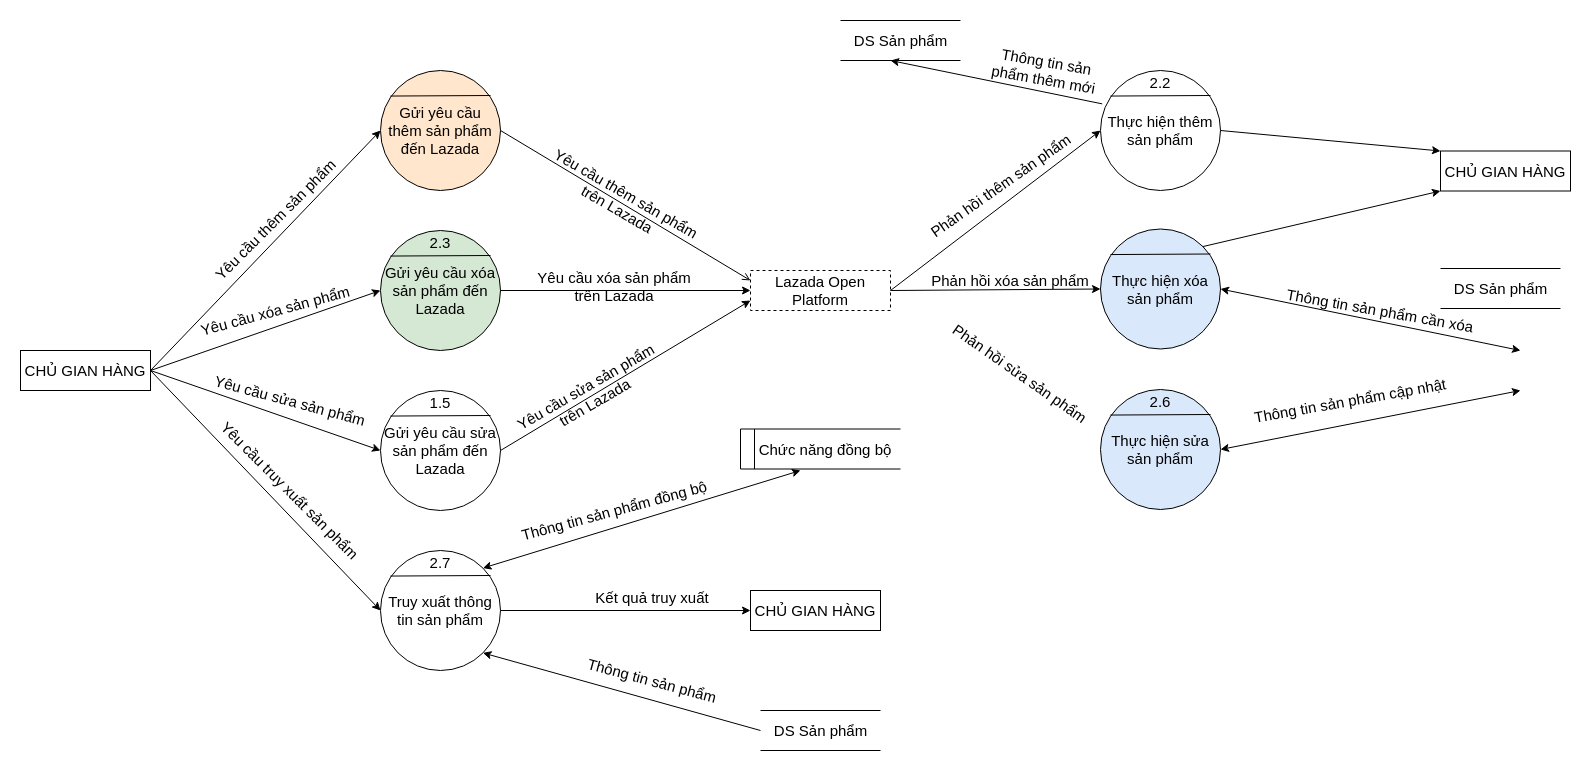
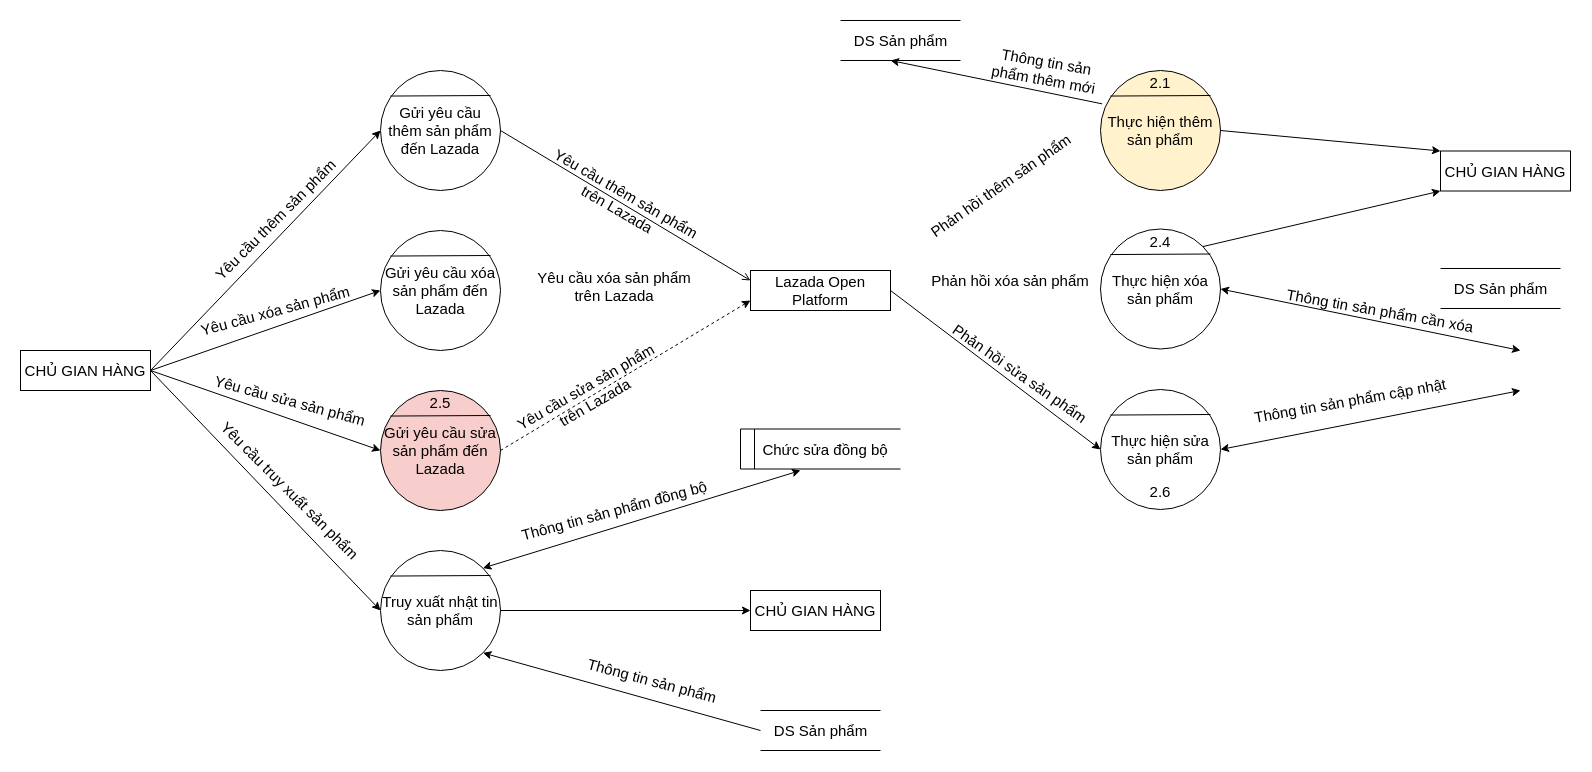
node "2.2": label "2.2" -> "2.1"
node "Gửi yêu cầu thêm sản phẩm đến Lazada": fillcolor #ffe6cc -> #ffffff
node "Thực hiện thêm sản phẩm": fillcolor #ffffff -> #fff2cc
edge "Lazada Open Platform" -> "Thực hiện thêm sản phẩm": removed
node "2.4": added
node "2.3": removed
node "Thực hiện xóa sản phẩm": fillcolor #dae8fc -> #ffffff
edge "Lazada Open Platform" -> "Thực hiện xóa sản phẩm": removed
node "Gửi yêu cầu xóa sản phẩm đến Lazada": fillcolor #d5e8d4 -> #ffffff
edge "Gửi yêu cầu xóa sản phẩm đến Lazada" -> "Lazada Open Platform": removed
node "Lazada Open Platform": style dashed -> solid
edge "Lazada Open Platform" -> "Thực hiện sửa sản phẩm": added
edge "Gửi yêu cầu sửa sản phẩm đến Lazada" -> "Lazada Open Platform": style solid -> dashed
node "2.6": moved (1161, 402) -> (1161, 492)
node "1.5": label "1.5" -> "2.5"
node "Chức năng đồng bộ": label "Chức năng đồng bộ" -> "Chức sửa đồng bộ"
node "Thực hiện sửa sản phẩm": fillcolor #dae8fc -> #ffffff
node "Gửi yêu cầu sửa sản phẩm đến Lazada": fillcolor #ffffff -> #f8cecc
node "2.7": removed
node "Kết quả truy xuất": removed
node "Truy xuất thông tin sản phẩm": label "Truy xuất thông tin sản phẩm" -> "Truy xuất nhật tin sản phẩm"
